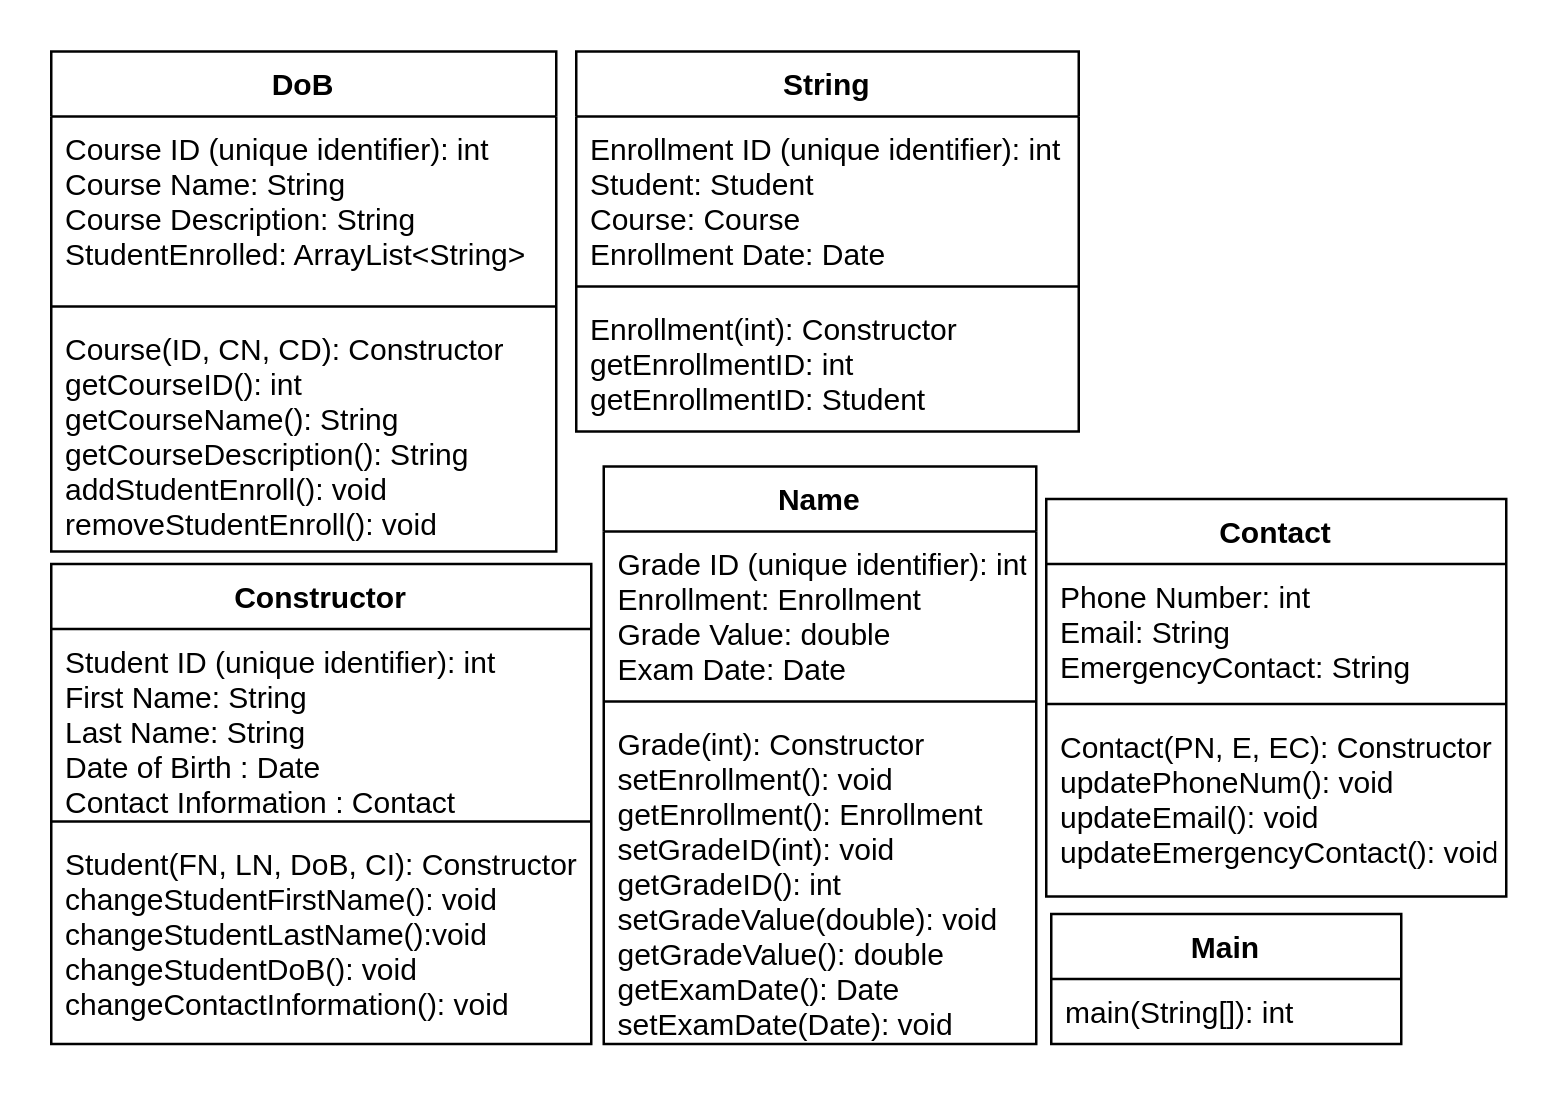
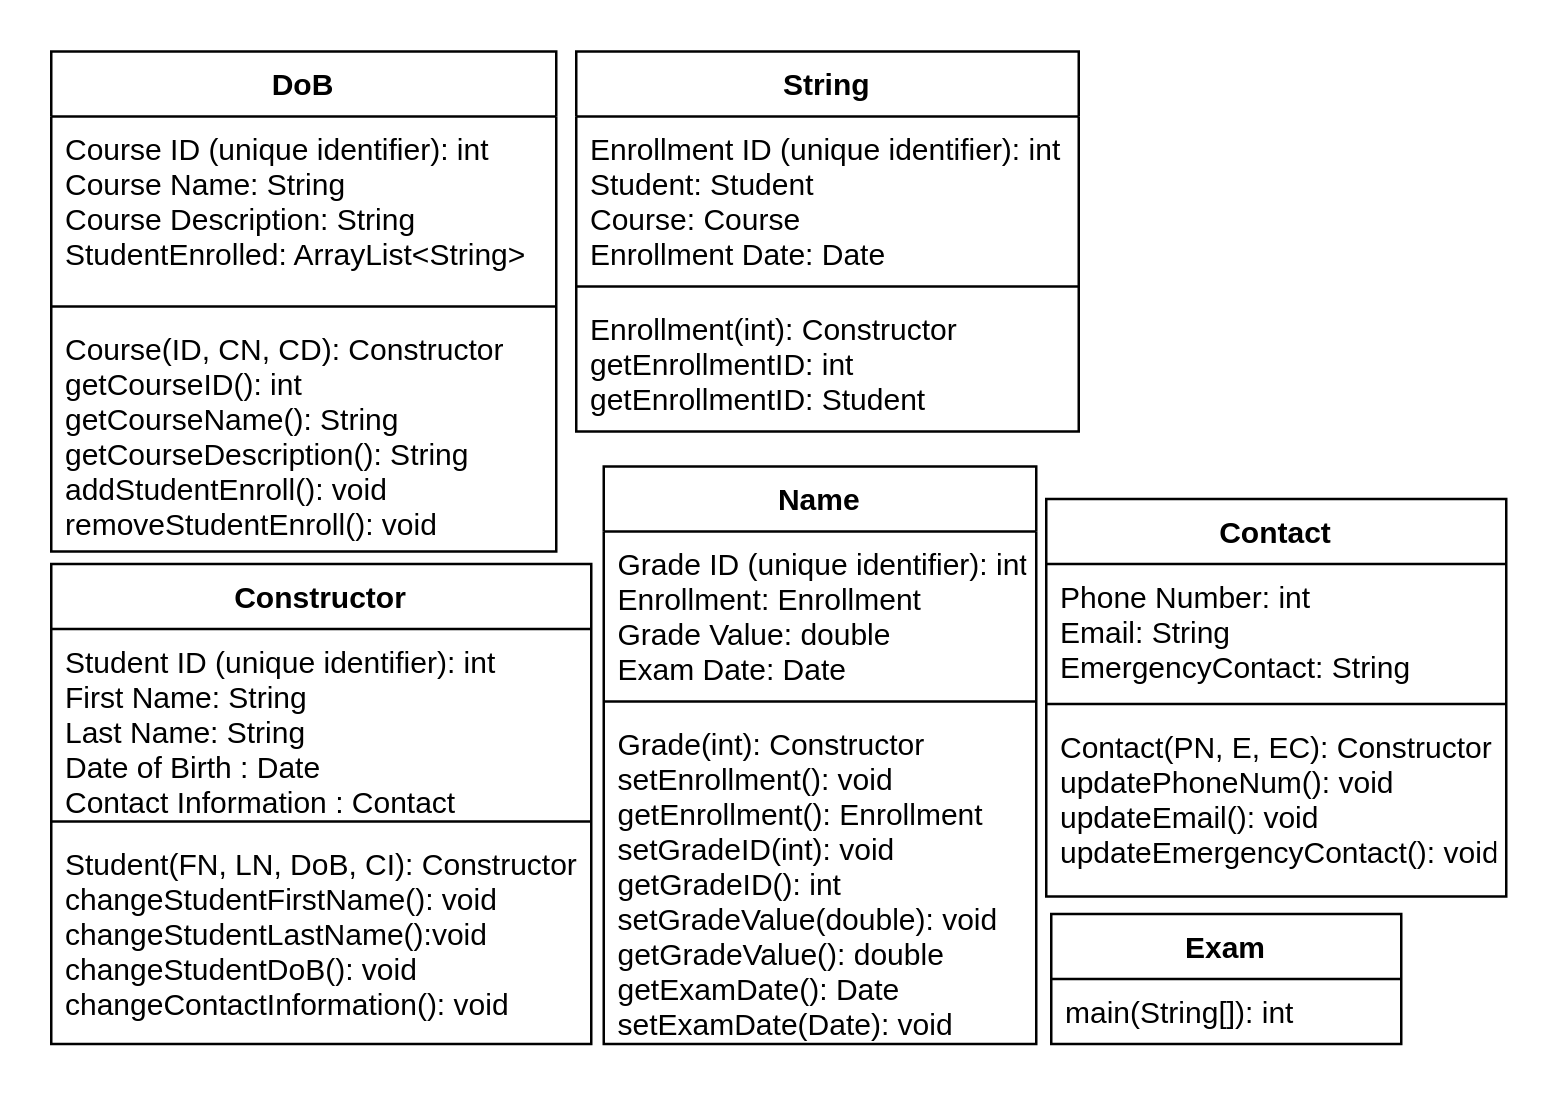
node "Main": label "Main" -> "Exam"
